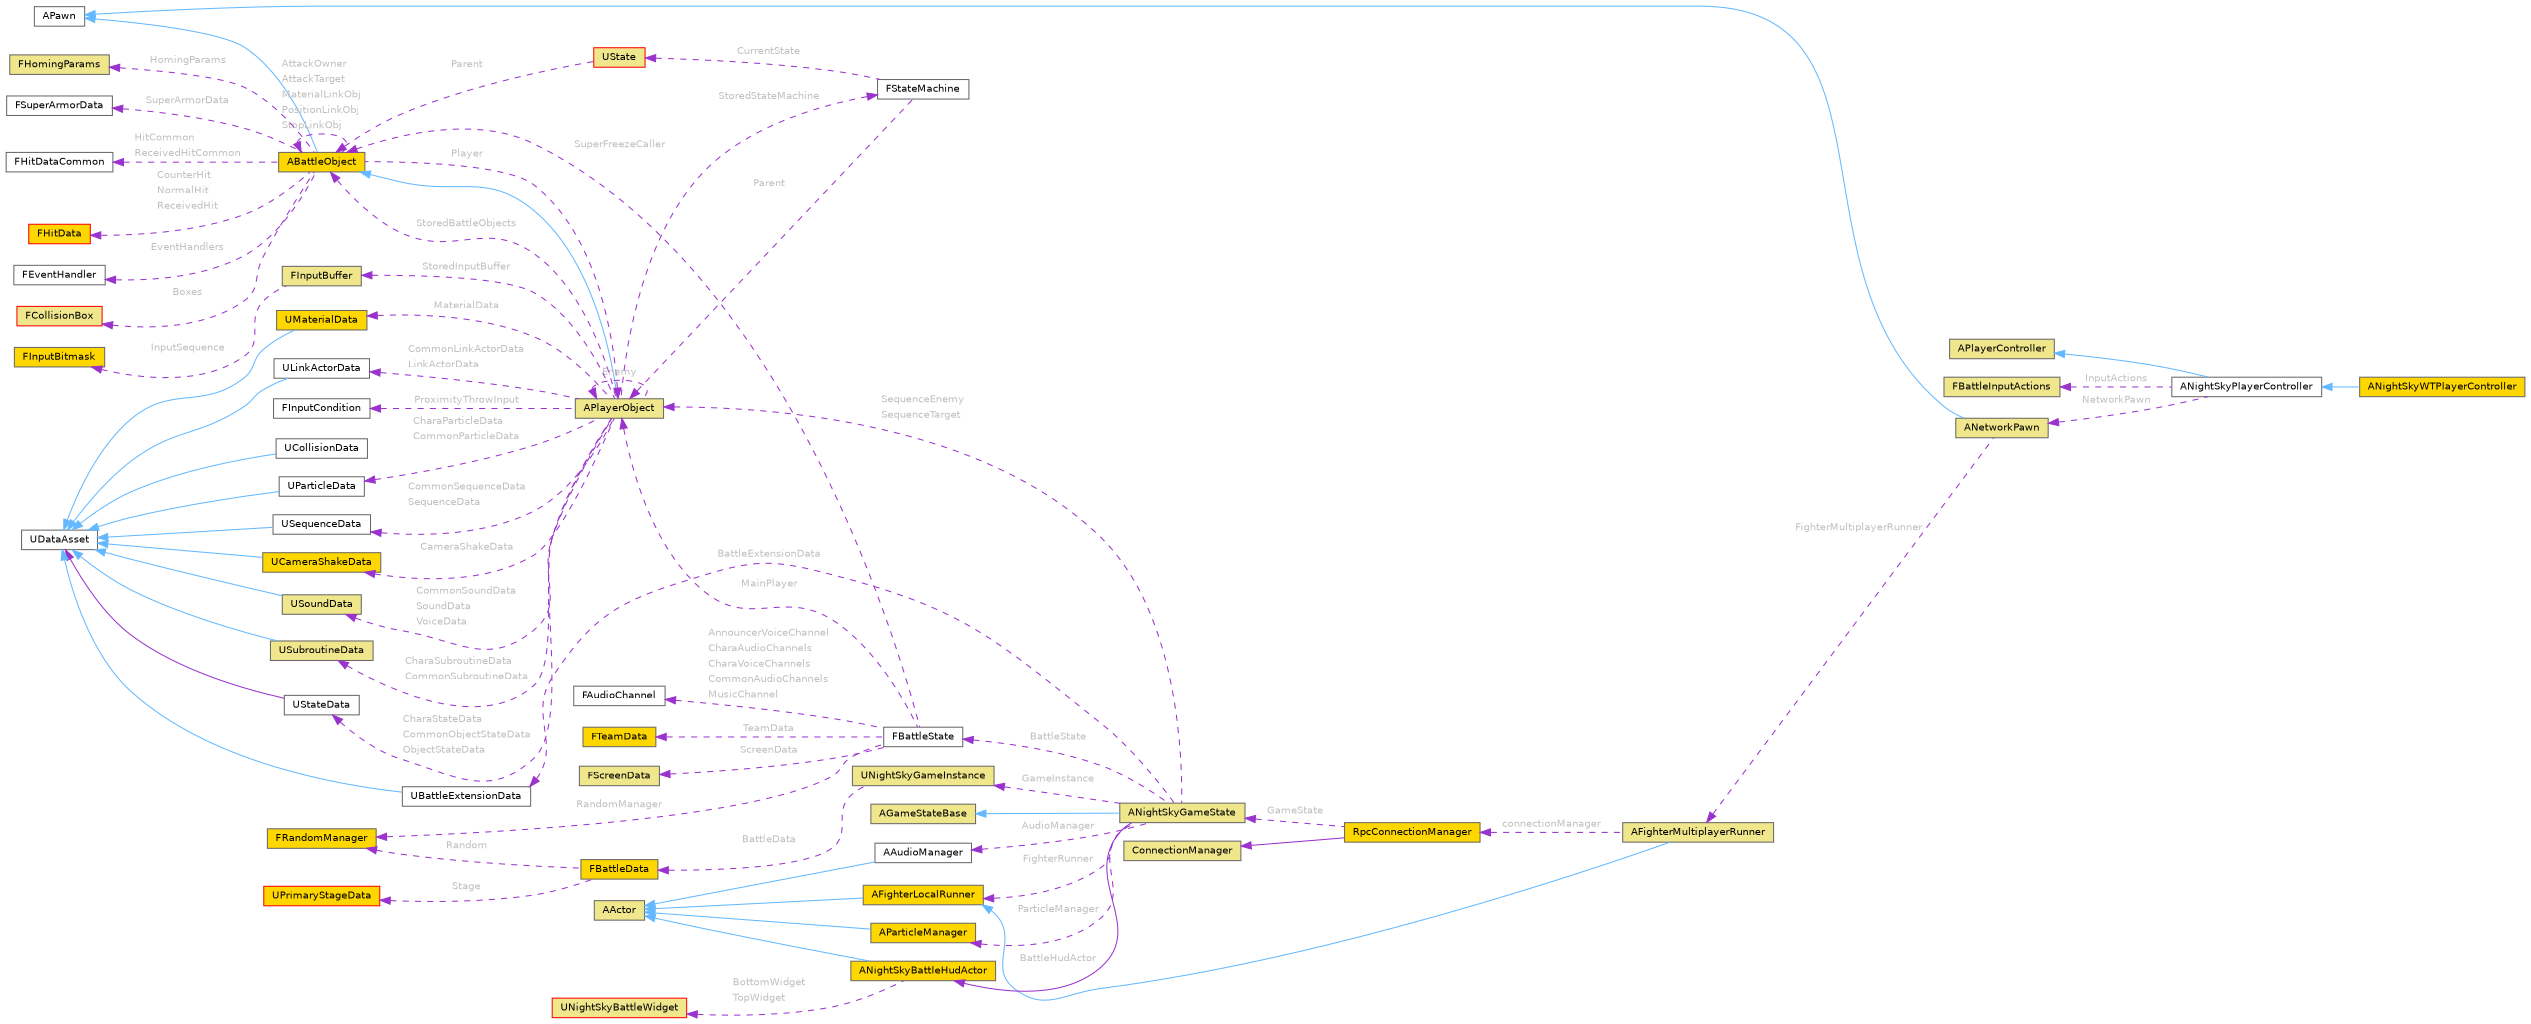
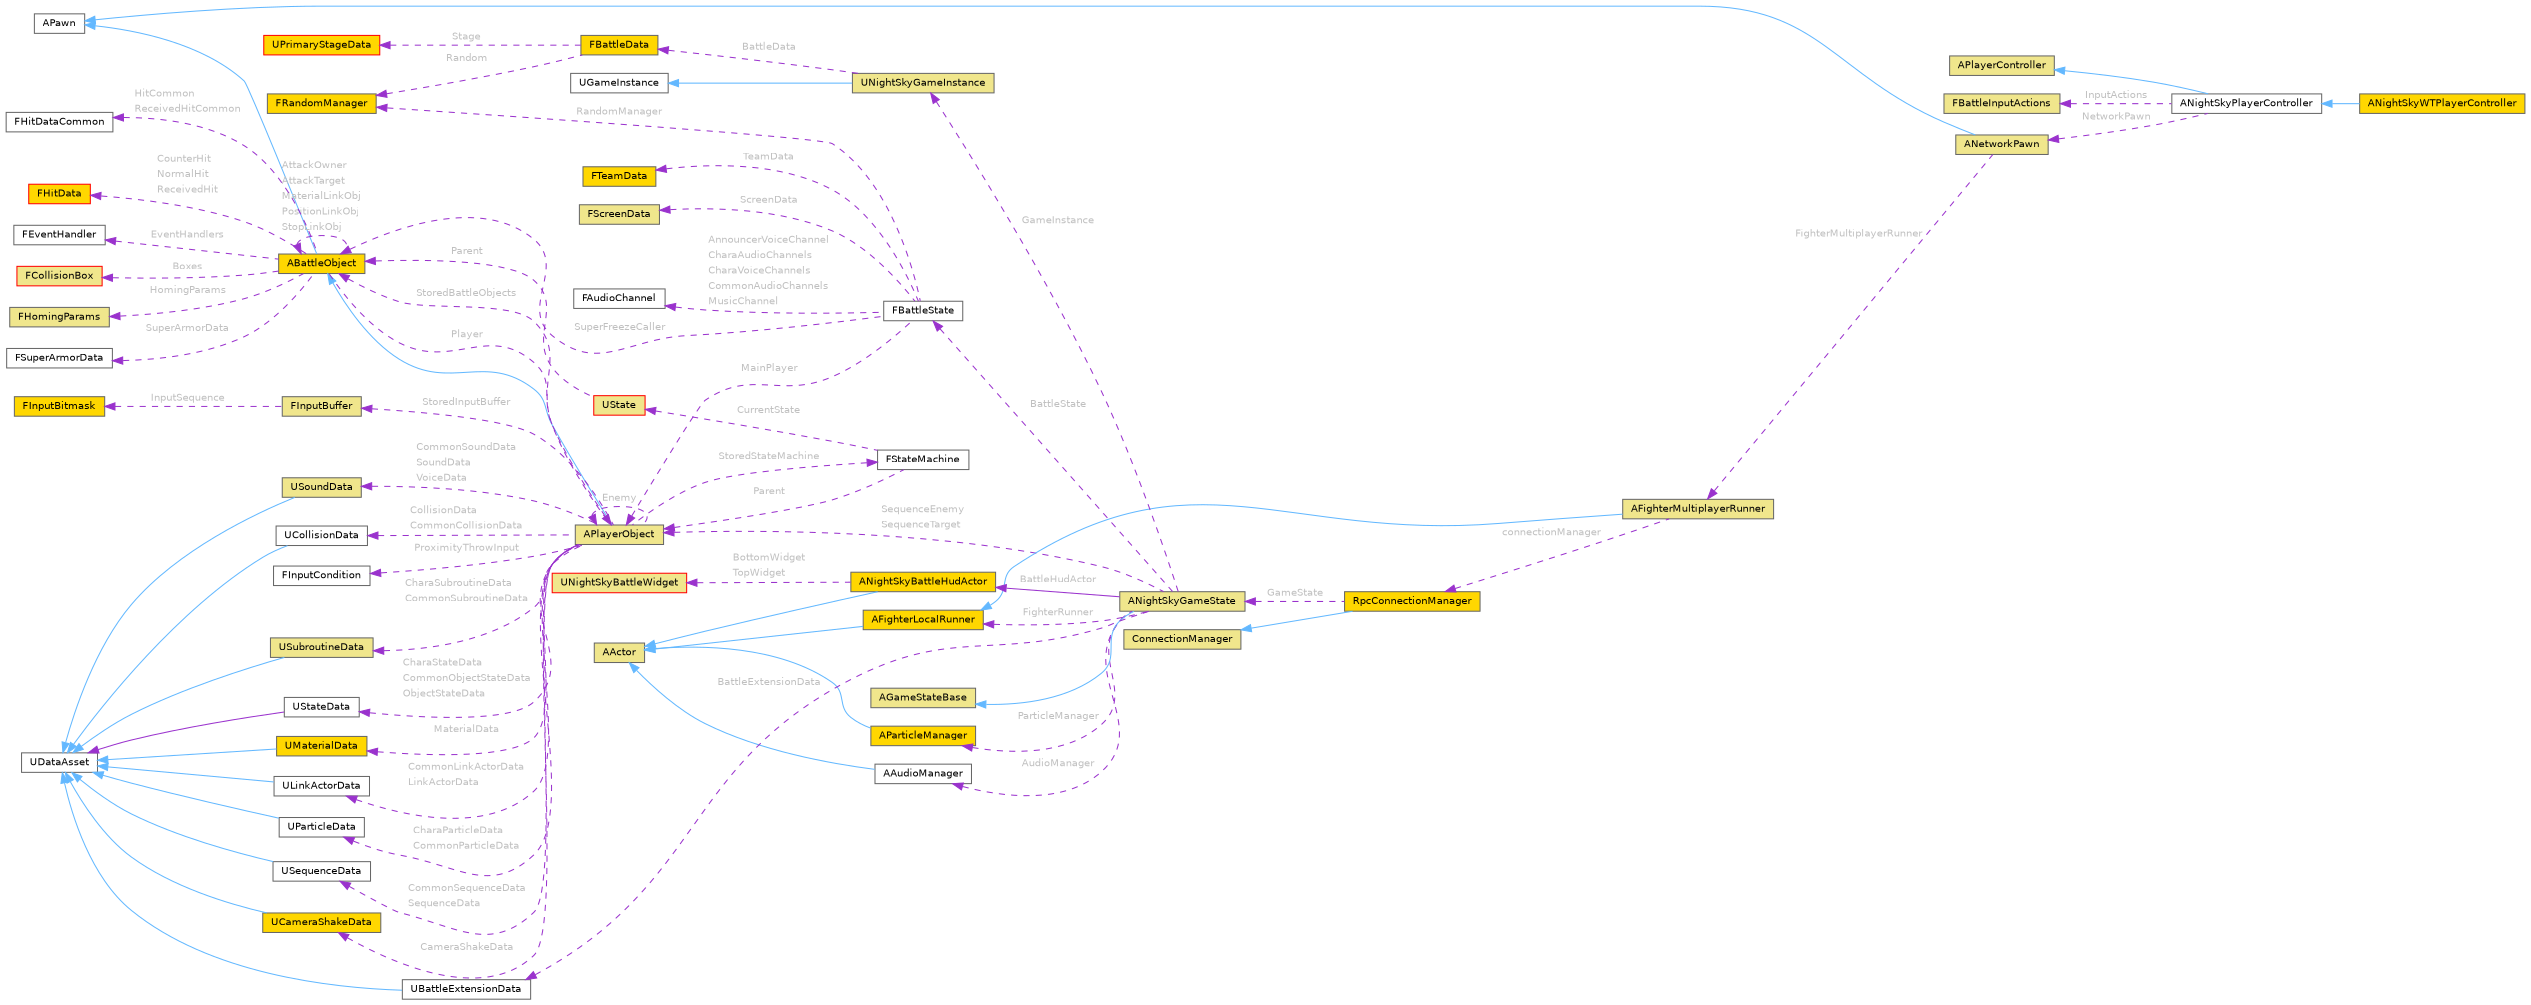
node "UGameInstance": added
edge "APlayerObject" -> "UCollisionData": added, label "CollisionData CommonCollisionData"
edge "RpcConnectionManager" -> "ConnectionManager": color darkorchid3 -> steelblue1
